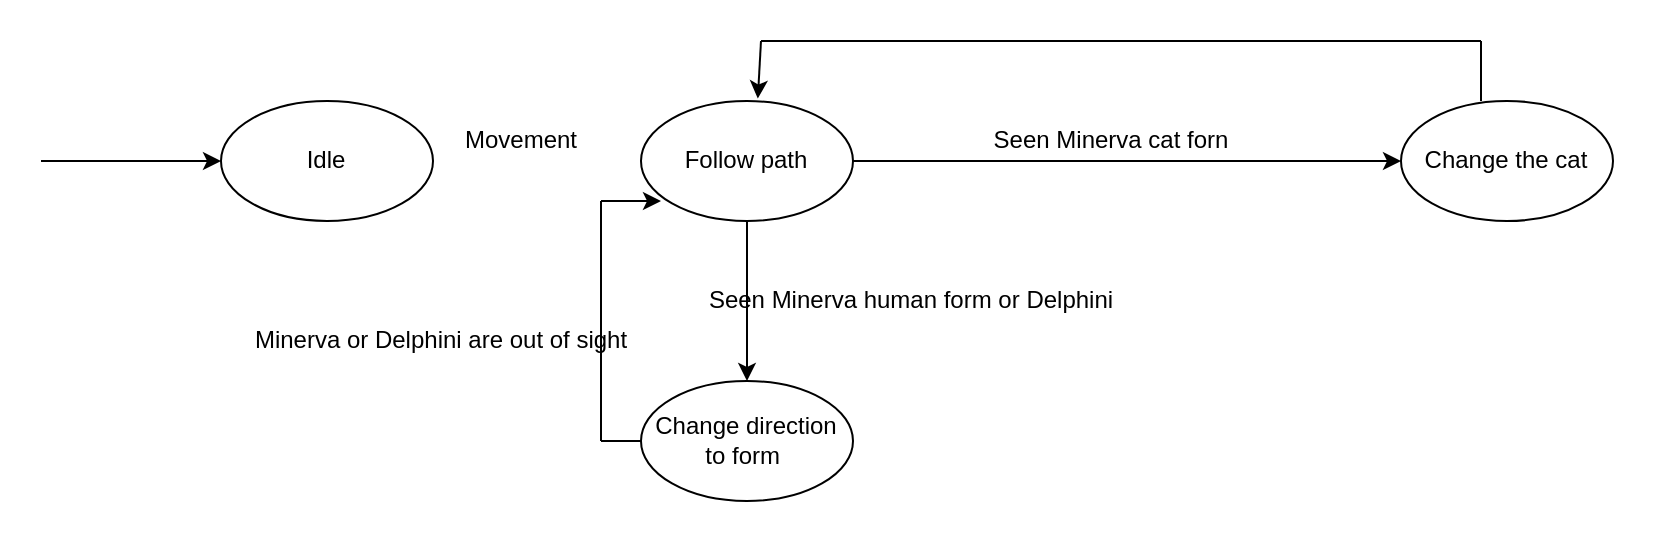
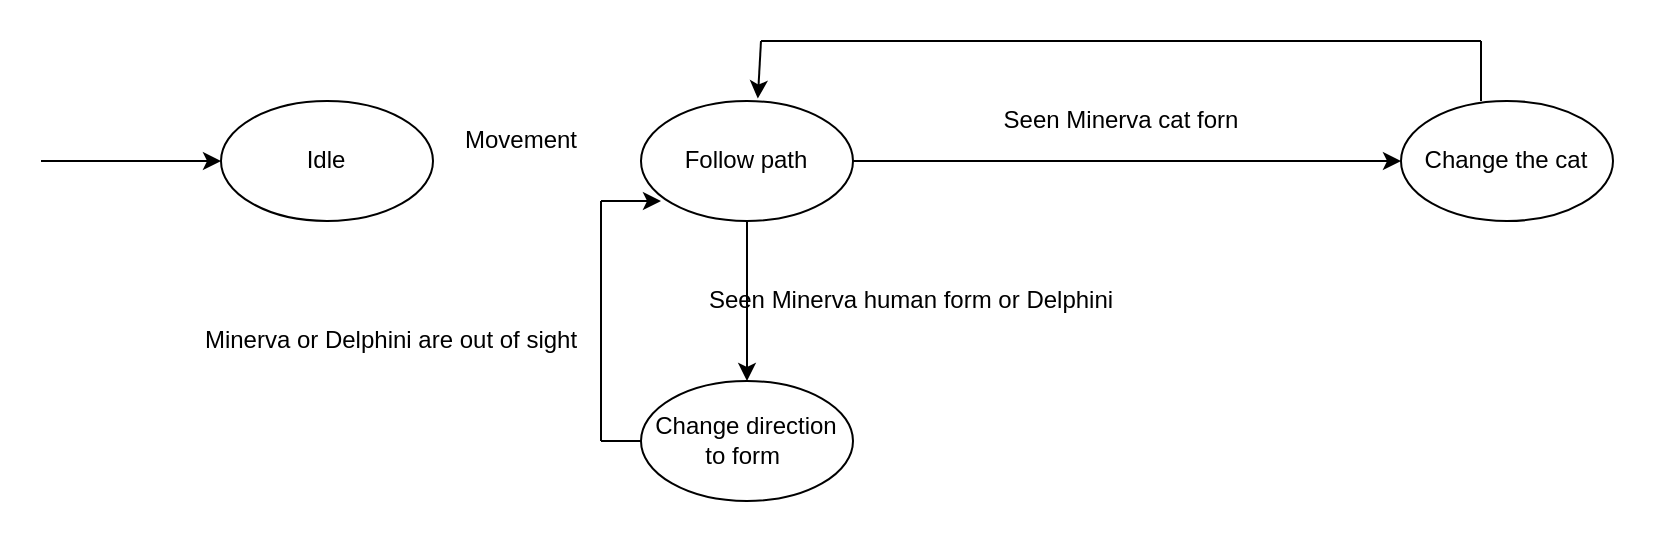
node "Seen Minerva cat forn": moved (1111, 141) -> (1121, 121)
node "Minerva or Delphini are out of sight": moved (441, 341) -> (391, 341)
